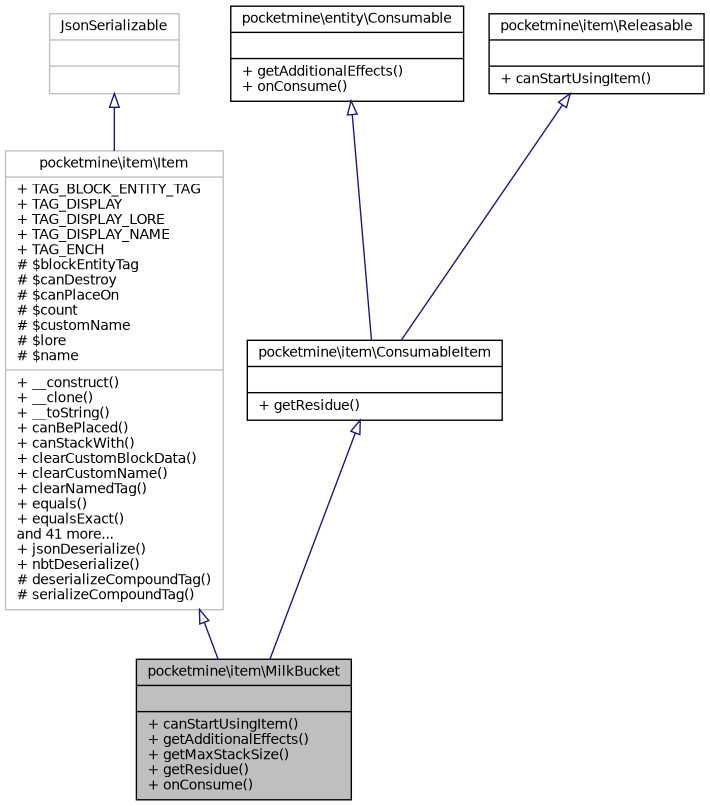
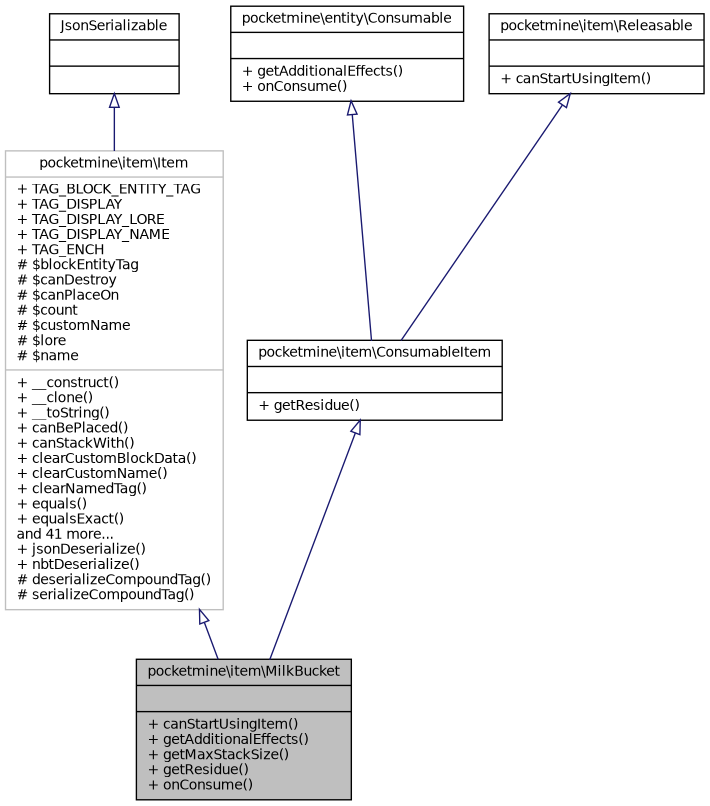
node "JsonSerializable": color grey75 -> black
